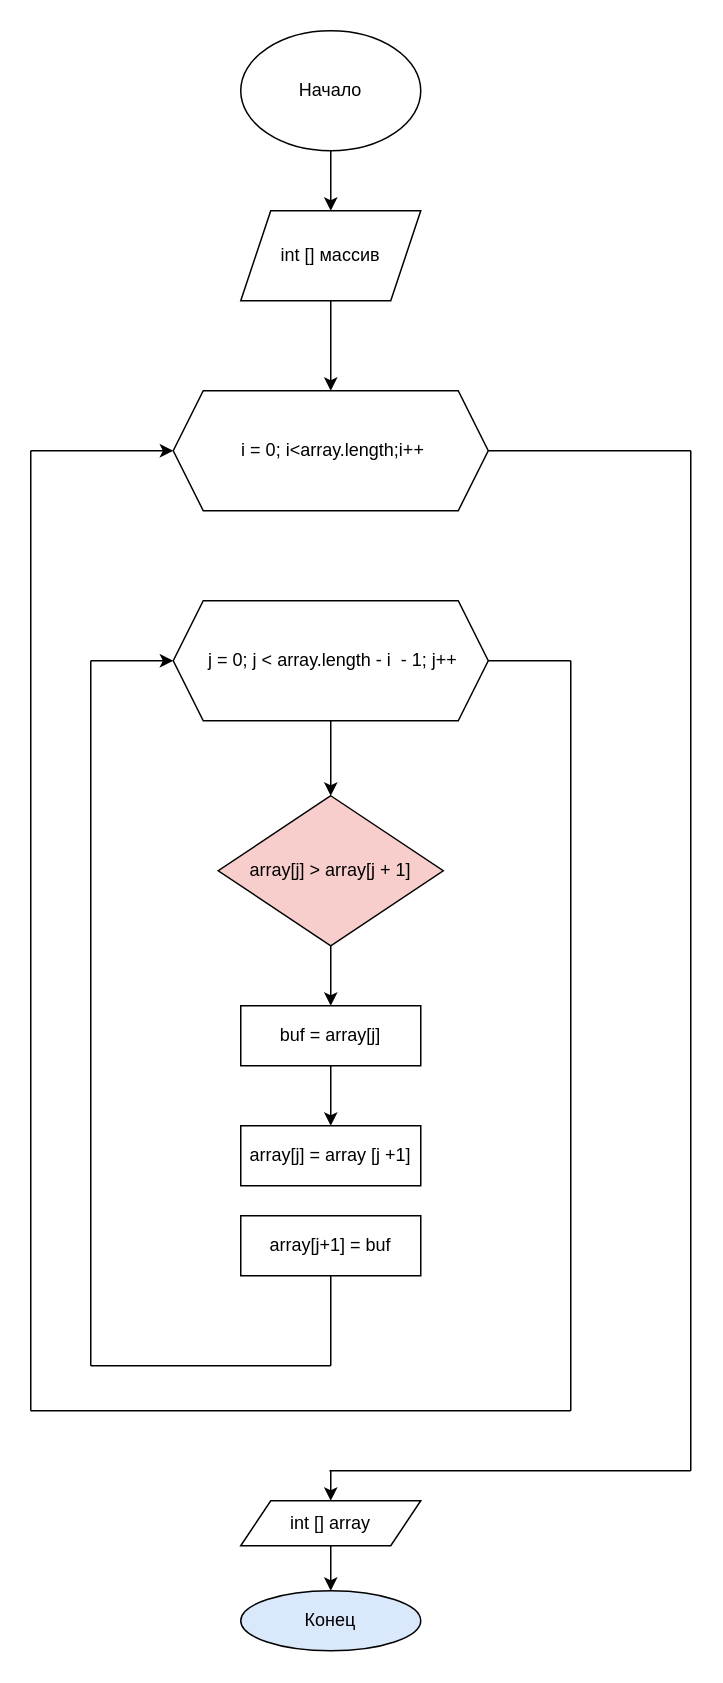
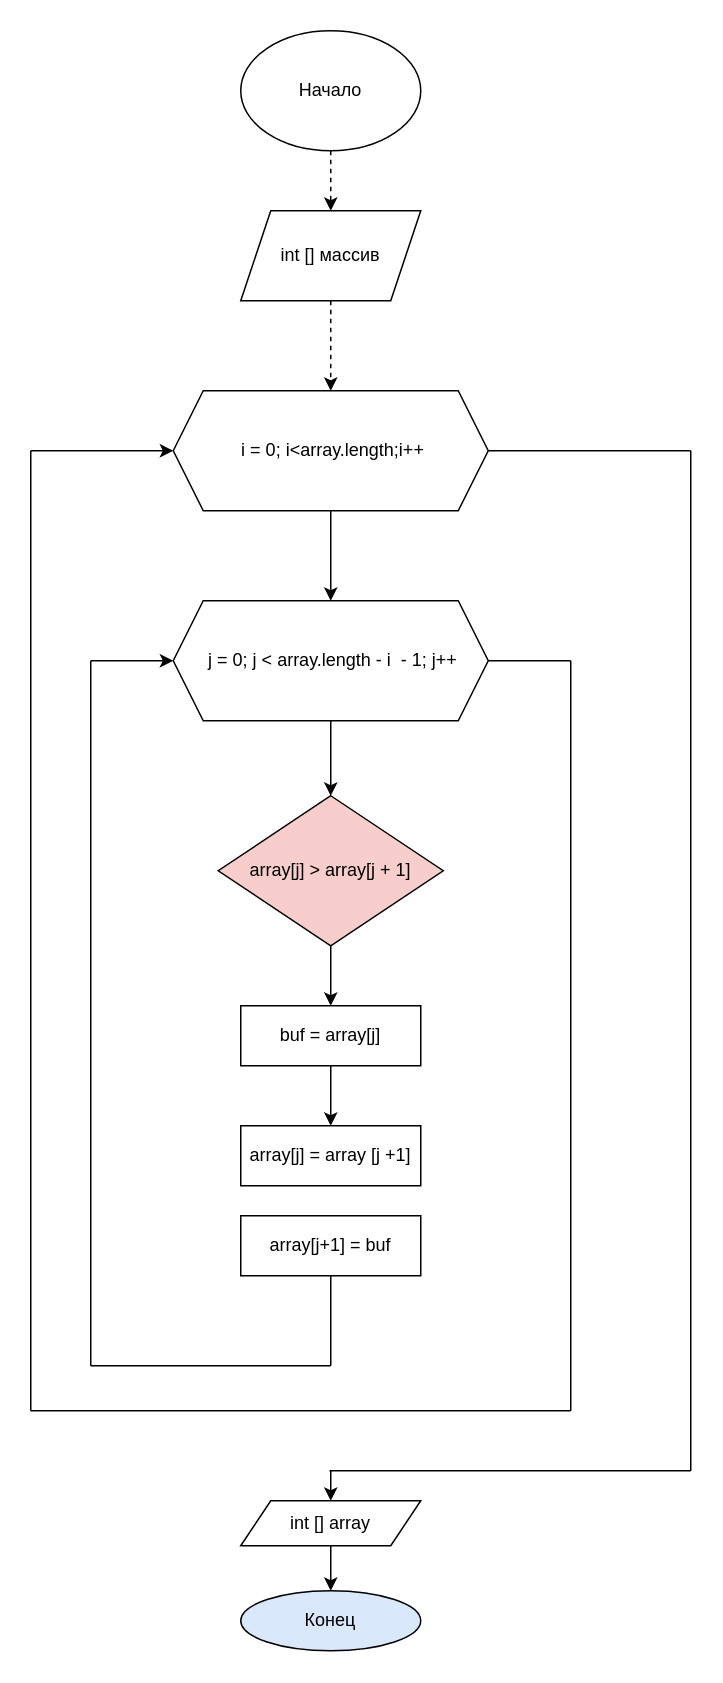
edge "Начало" -> "int [] массив": style solid -> dashed
edge "int [] массив" -> "i = 0; i<array.length;i++": style solid -> dashed
edge "i = 0; i<array.length;i++" -> "j = 0; j < array.length - i - 1; j++": added
